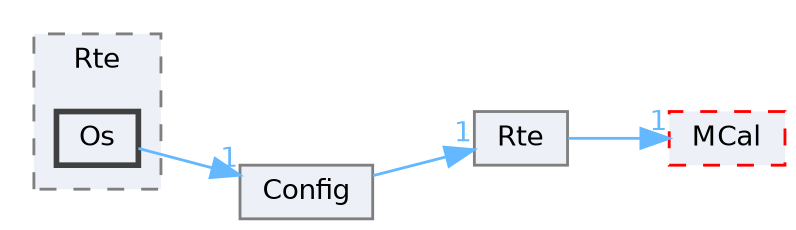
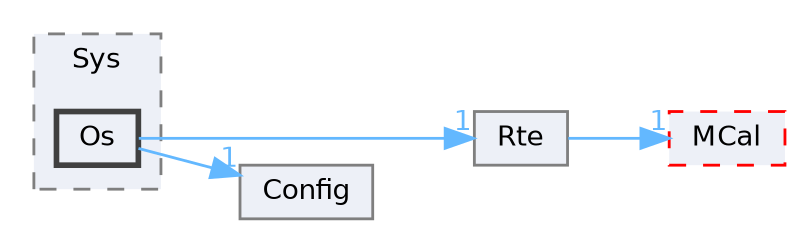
cluster "Rte": label "Rte" -> "Sys"
edge "Config" -> "Rte": now "Os" -> "Rte"
